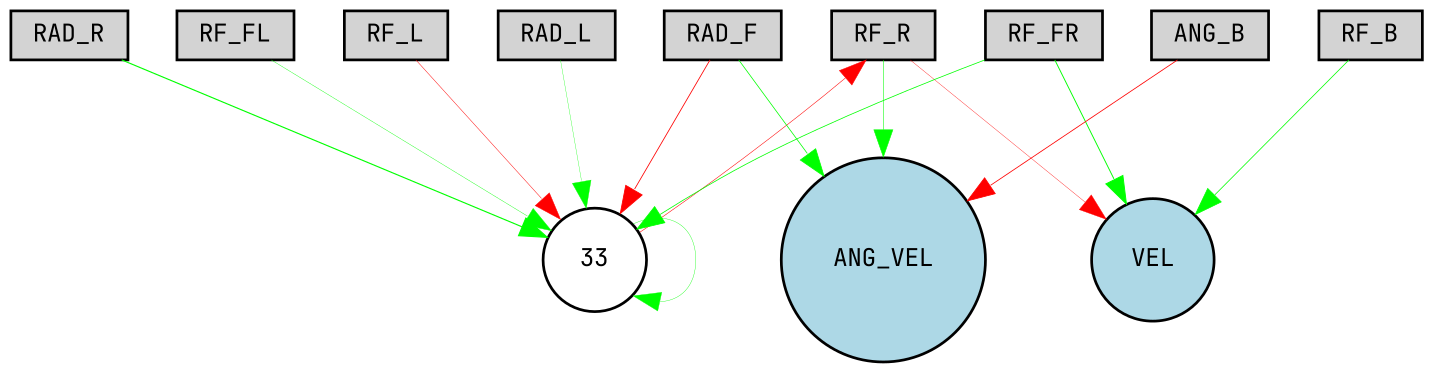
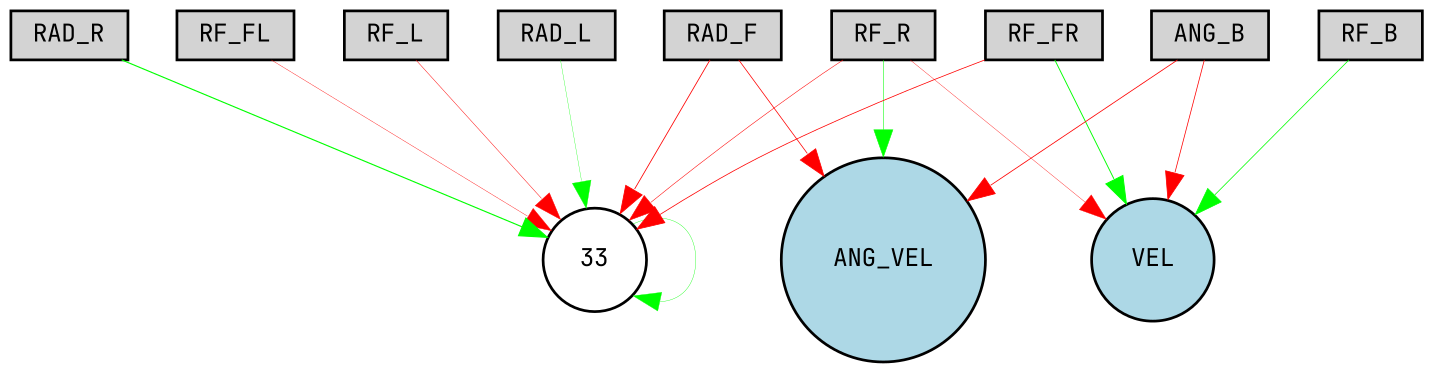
edge "RAD_F" -> "ANG_VEL": color green -> red
edge "ANG_B" -> "VEL": added
edge "RF_FR" -> "33": color green -> red
edge "RF_FL" -> "33": color green -> red
edge "33" -> "RF_R": reversed
